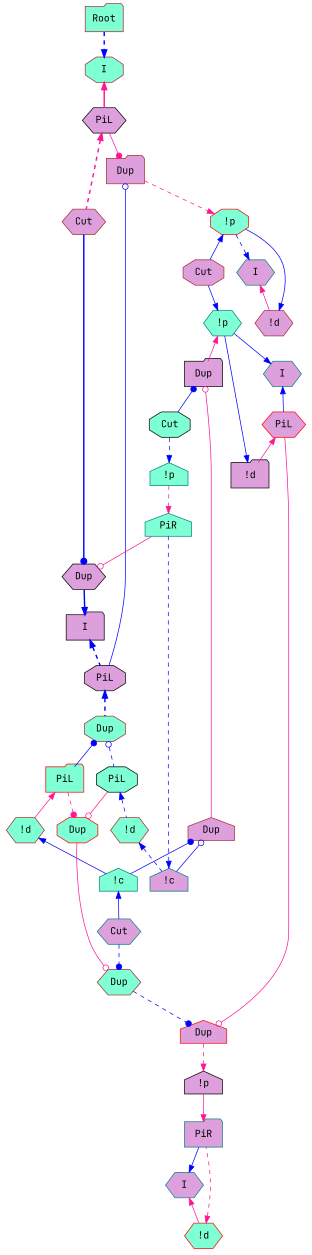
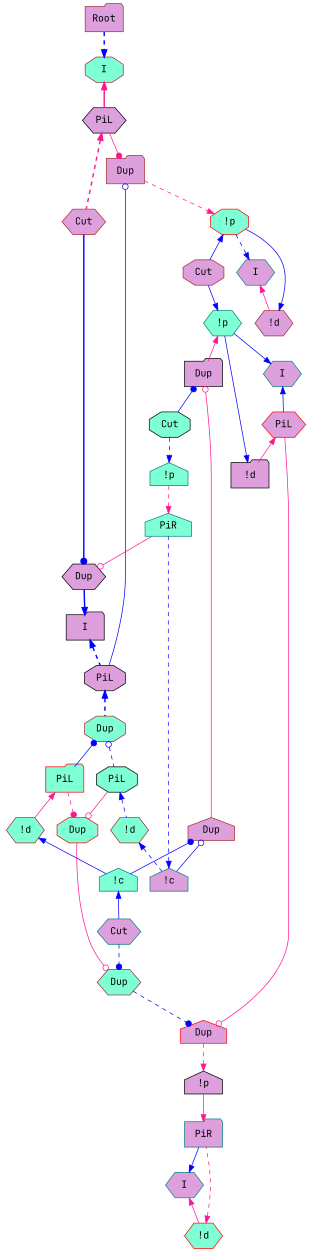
node "Root": fillcolor aquamarine -> plum
